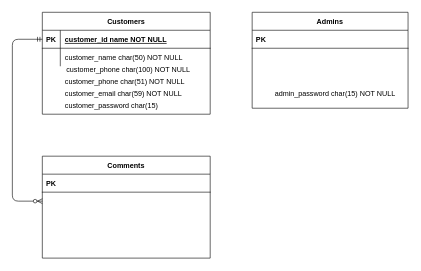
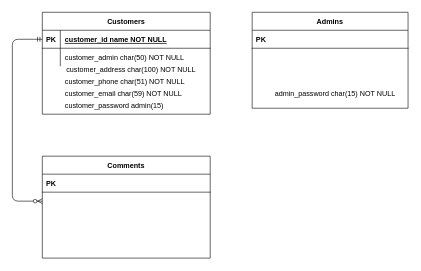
node "customer_name char(50) NOT NULL": label "customer_name char(50) NOT NULL" -> "customer_admin char(50) NOT NULL"
node "customer_phone char(100) NOT NULL": label "customer_phone char(100) NOT NULL" -> "customer_address char(100) NOT NULL"
node "customer_password char(15)": label "customer_password char(15)" -> "customer_password admin(15)"
